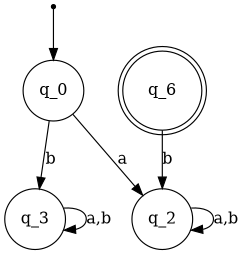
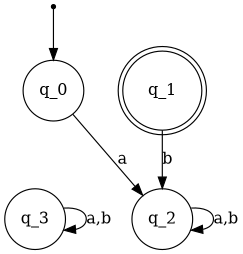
node "q_6": label "q_6" -> "q_1"
edge "q_0" -> "q_3": removed, label "b"
